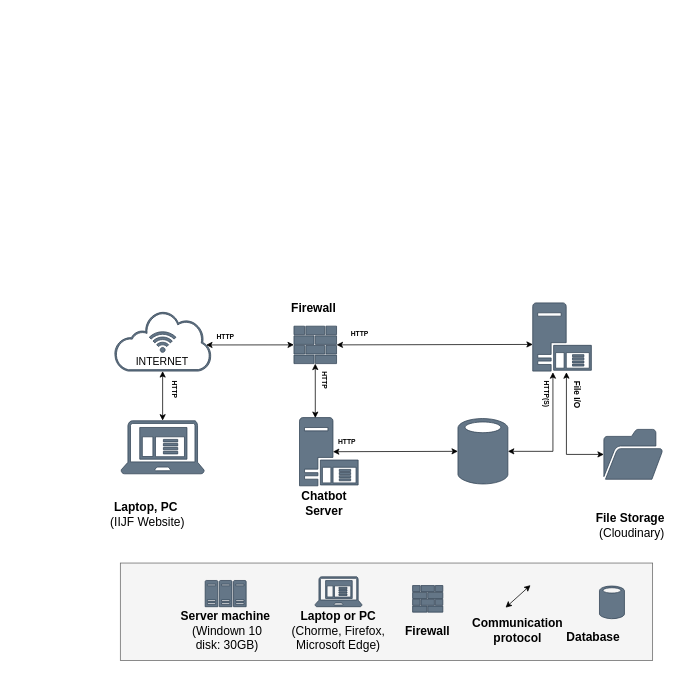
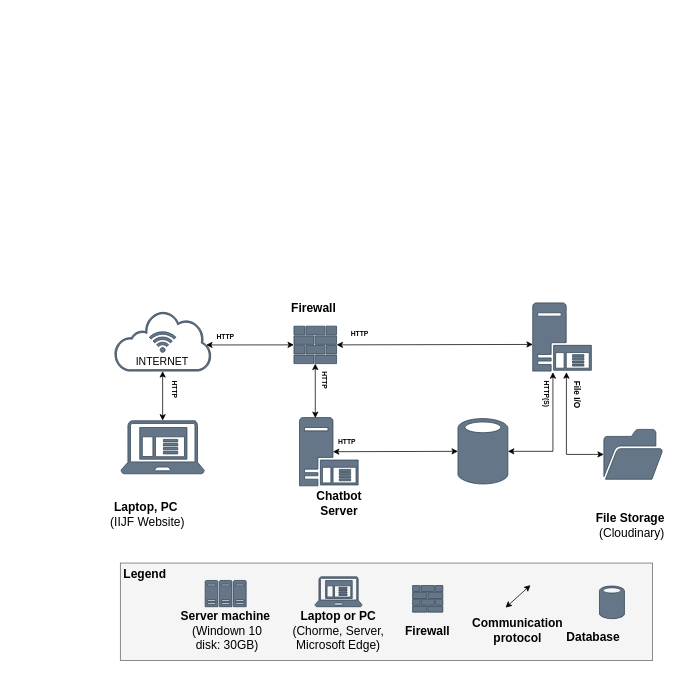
node "Chatbot Server": moved (325, 503) -> (340, 503)
node "Legend": added
node "Laptop or PC (Chorme, Firefox, Microsoft Edge)": label "Laptop or PC (Chorme, Firefox, Microsoft Edge)" -> "Laptop or PC (Chorme, Server, Microsoft Edge)"
